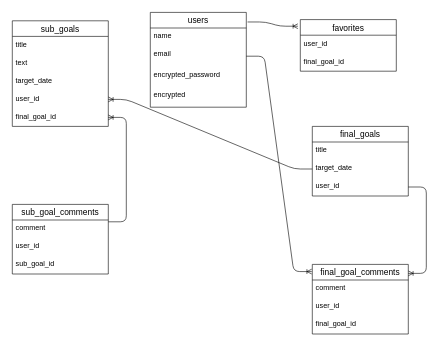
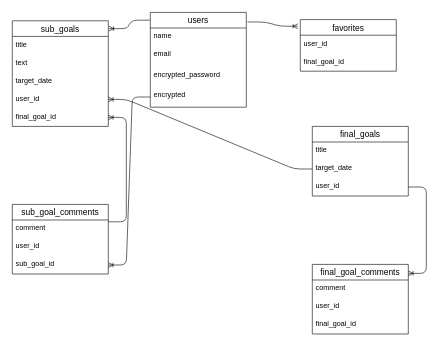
edge "users" -> "sub_goals": added
edge "email" -> "final_goal_comments": removed
edge "encrypted" -> "sub_goal_id": added
